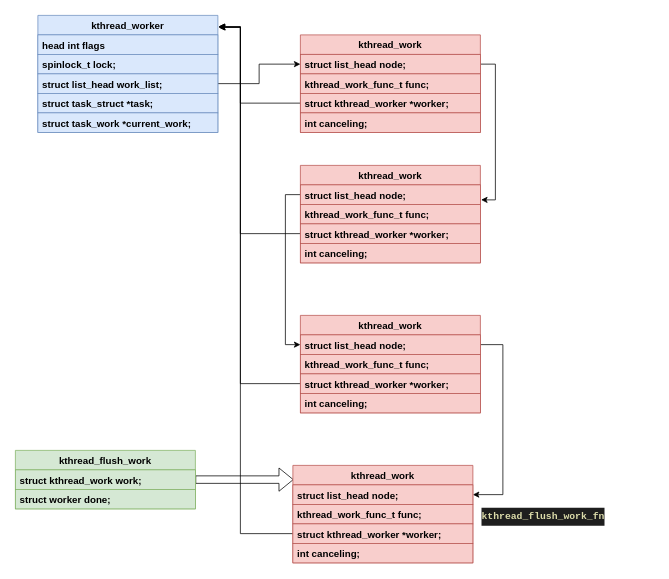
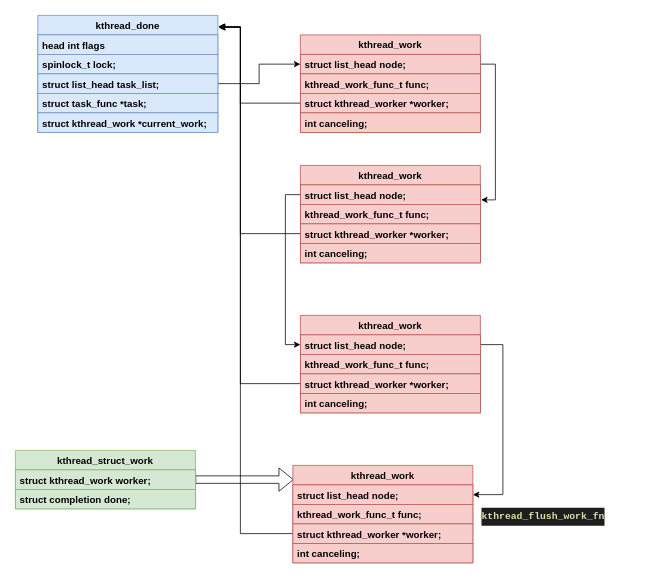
node "kthread_worker": label "kthread_worker" -> "kthread_done"
node "struct list_head work_list;": label "struct list_head work_list;" -> "struct list_head task_list;"
node "struct task_struct *task;": label "struct task_struct *task;" -> "struct task_func *task;"
node "struct task_work *current_work;": label "struct task_work *current_work;" -> "struct kthread_work *current_work;"
node "kthread_flush_work": label "kthread_flush_work" -> "kthread_struct_work"
node "struct kthread_work work;": label "struct kthread_work work;" -> "struct kthread_work worker;"
node "struct worker done;": label "struct worker done;" -> "struct completion done;"
